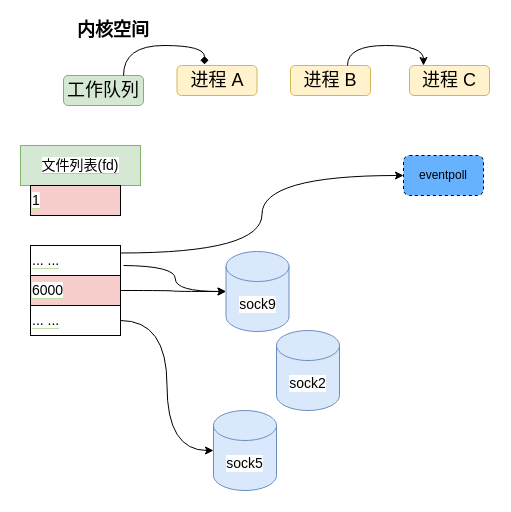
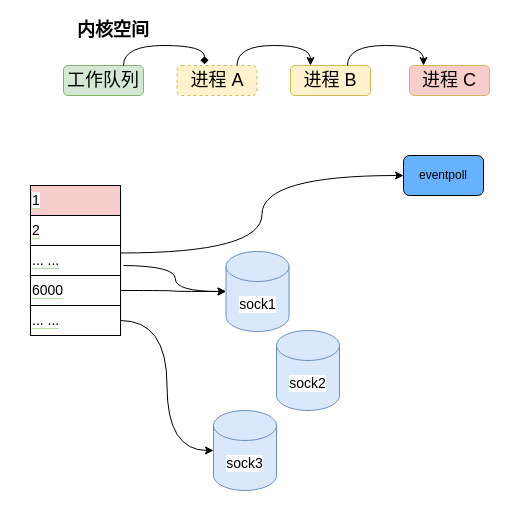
edge "进程 A" -> "进程 B": added
node "进程 A": style solid -> dashed
node "进程 C": fillcolor #fff2cc -> #f8cecc
node "工作队列": moved (104, 91) -> (104, 81)
node "文件列表(fd)": removed
node "eventpoll": style dashed -> solid
node "2": added
node "6000": fillcolor #f8cecc -> #ffffff
node "sock9": label "sock9" -> "sock1"
node "sock5": label "sock5" -> "sock3"
